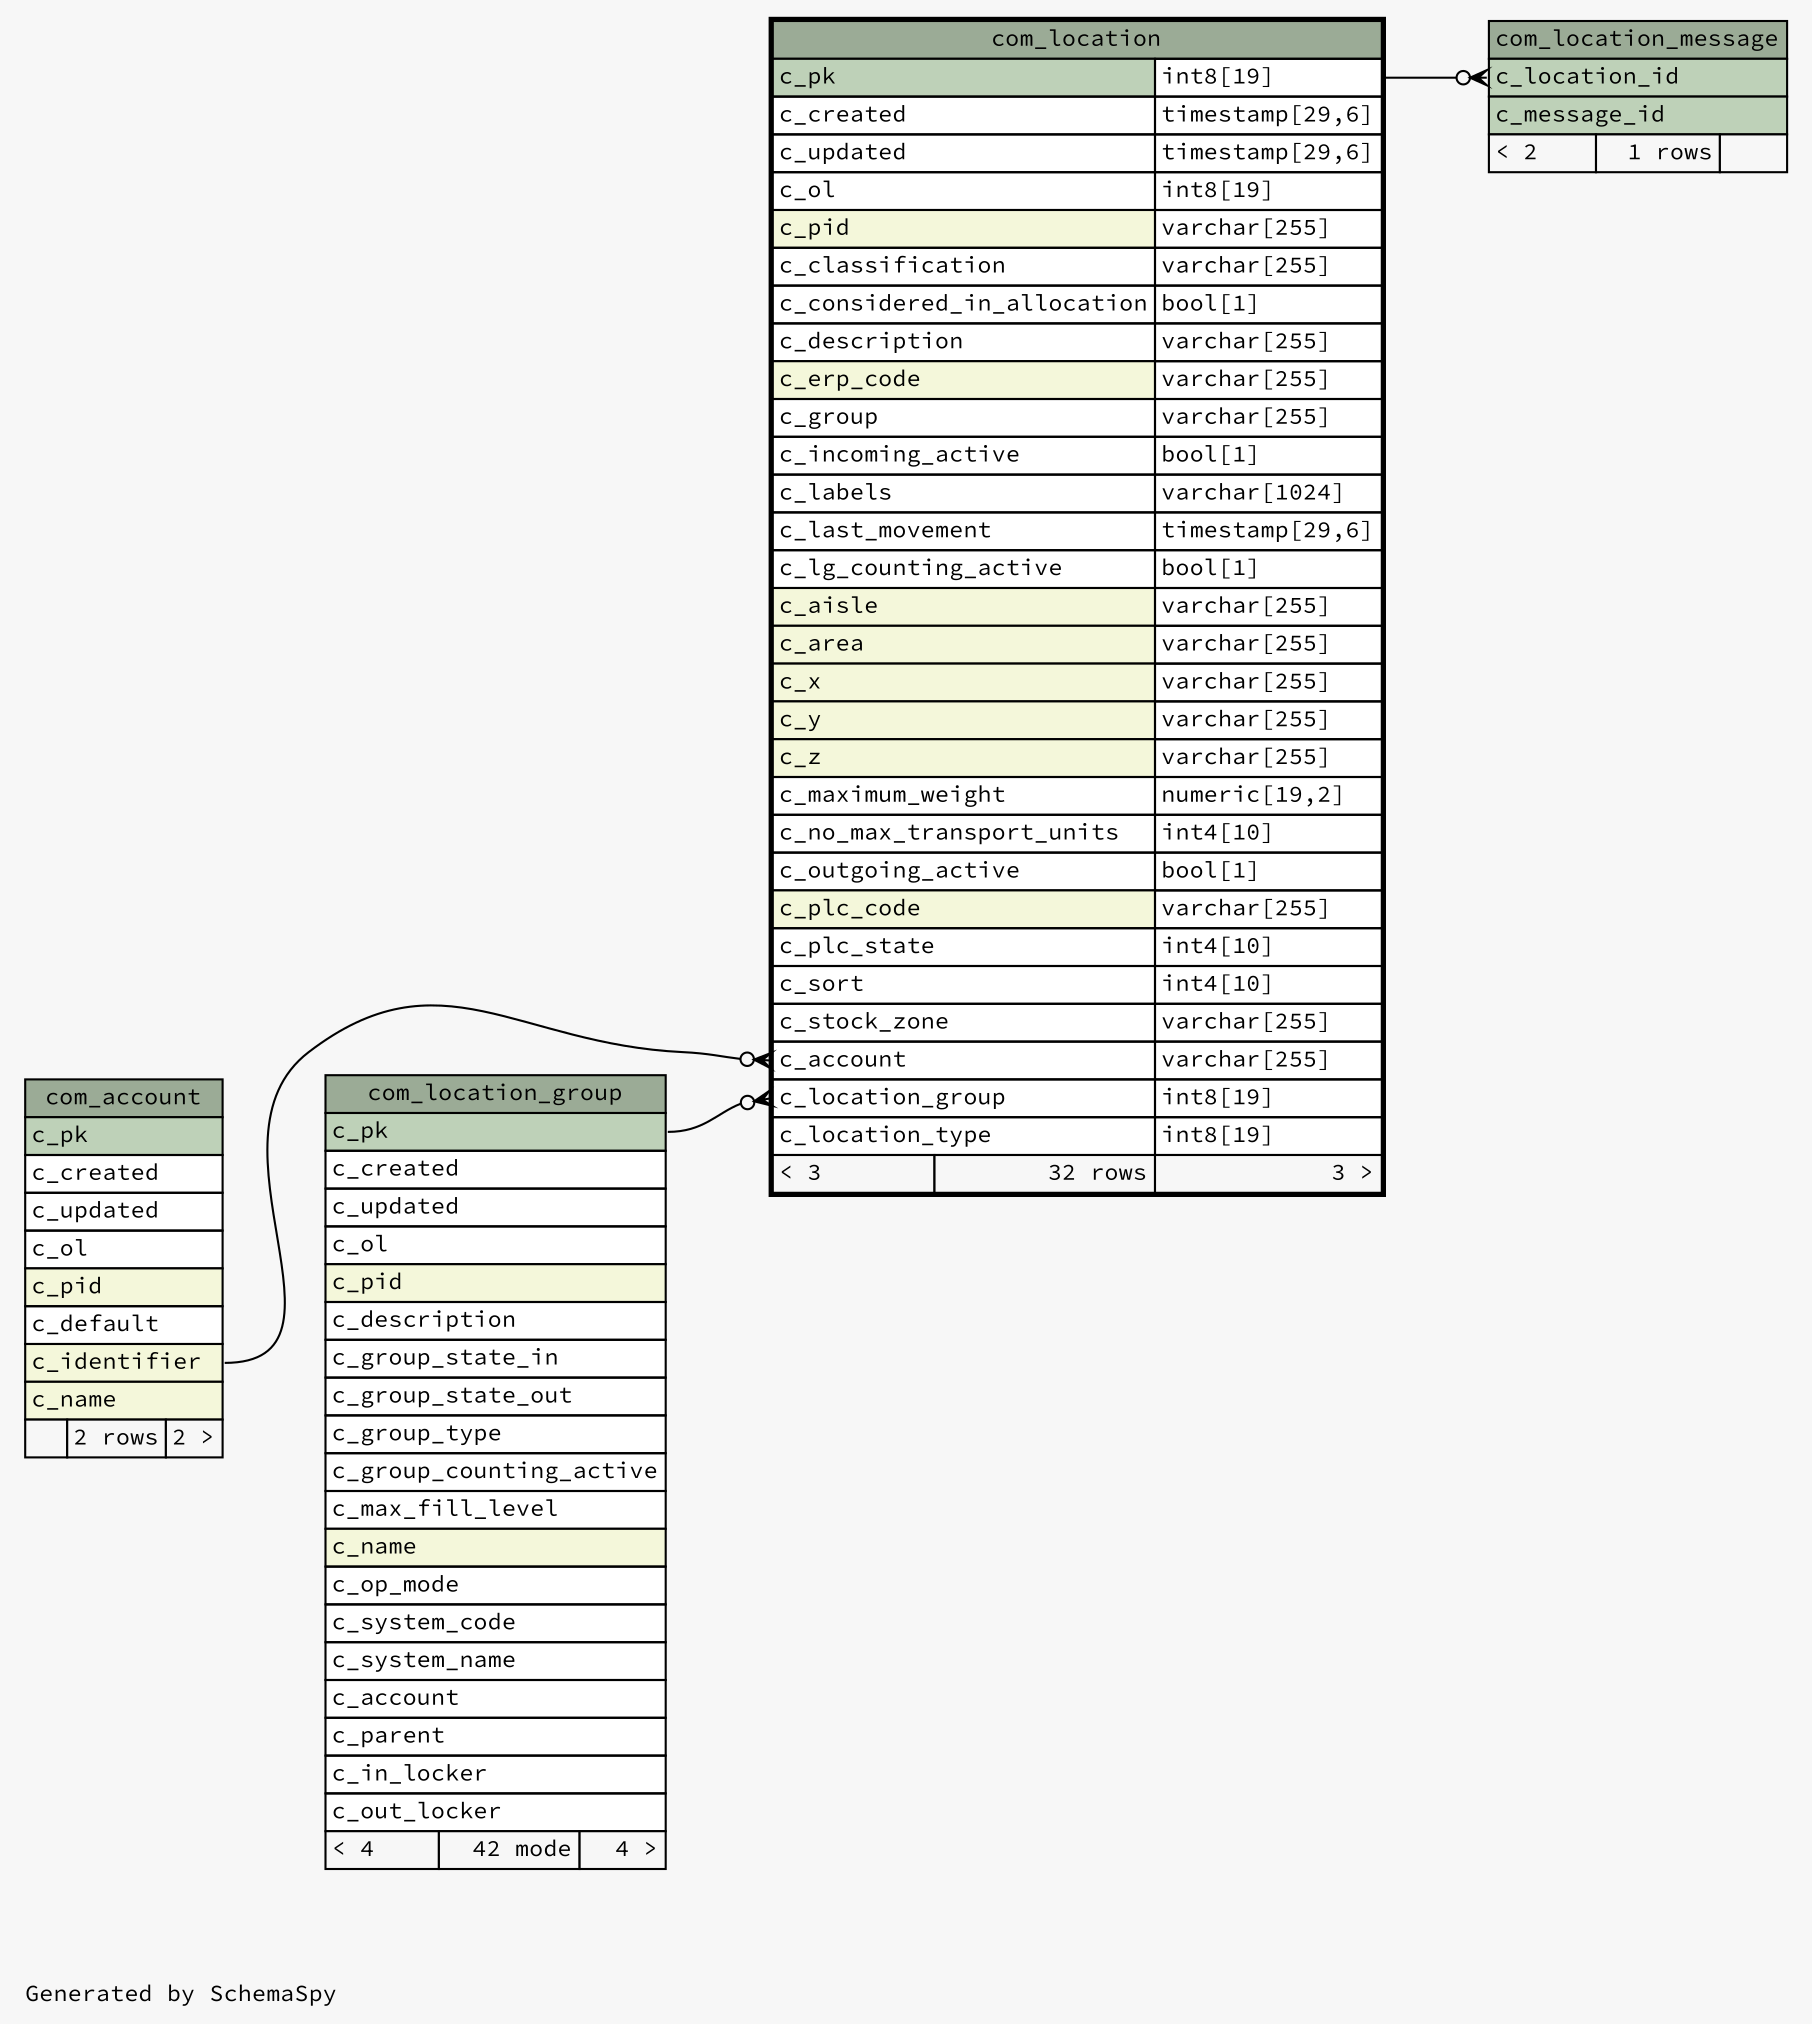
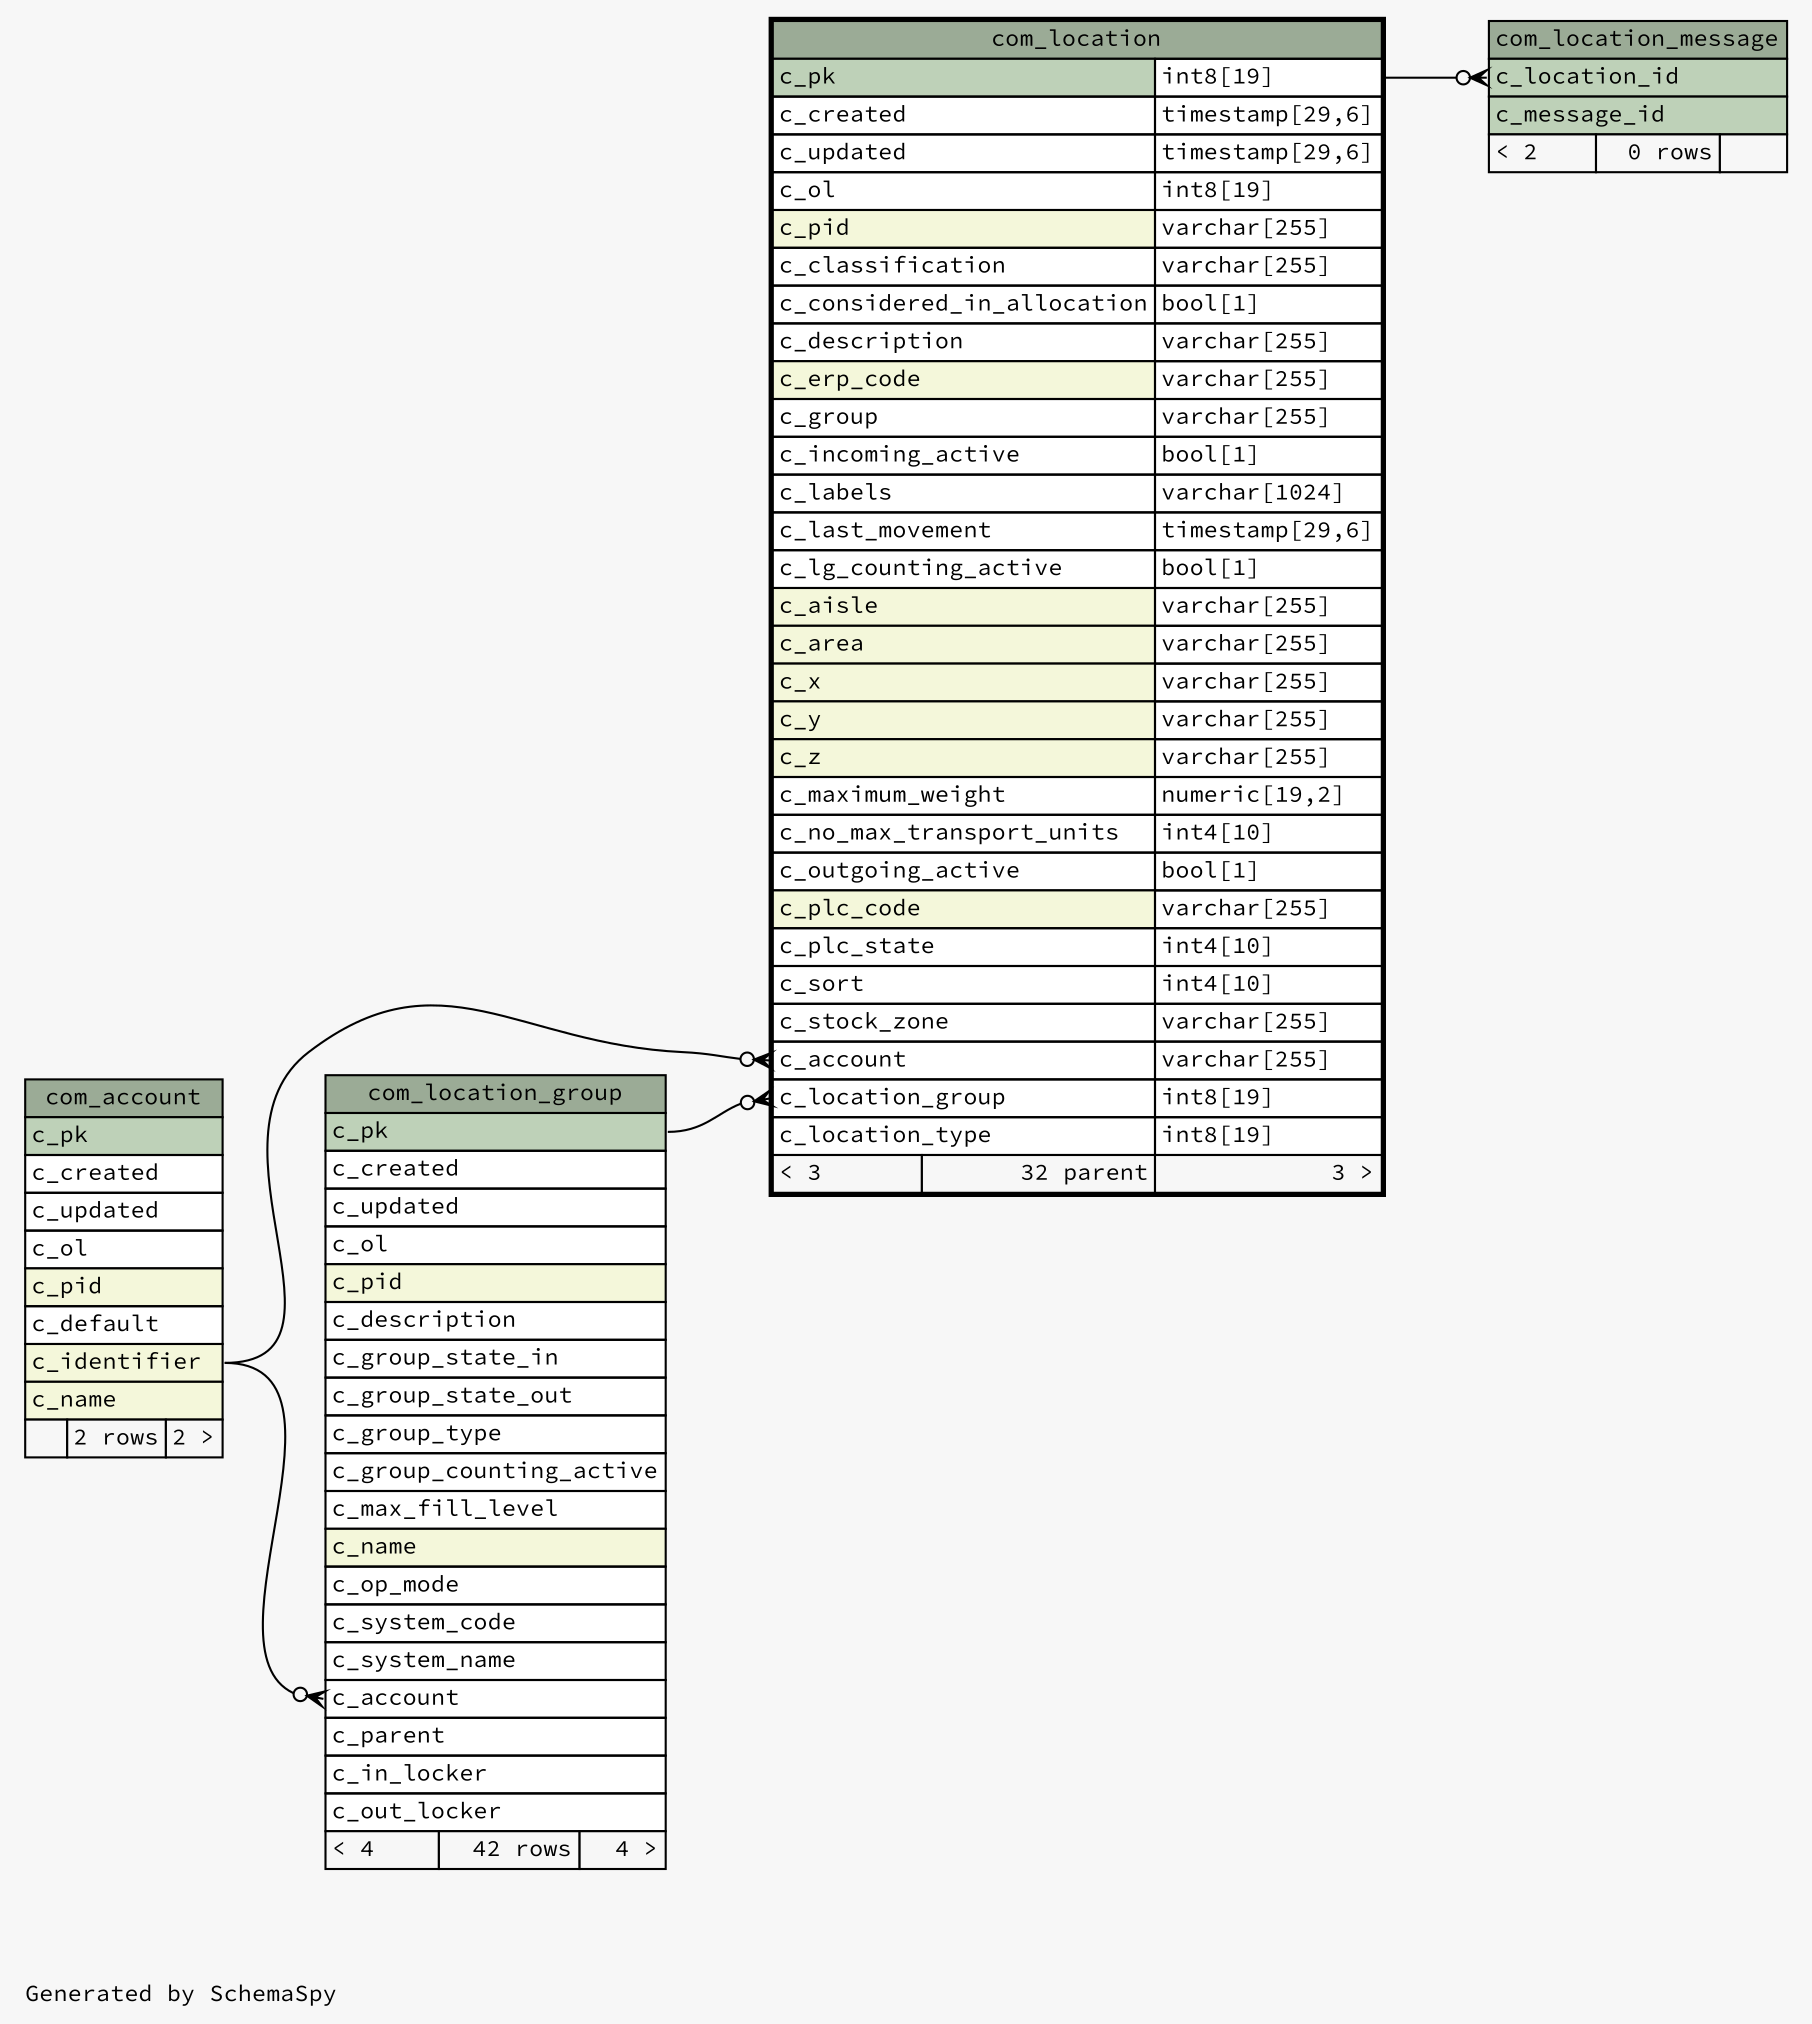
node "com_location_message": text "1 rows" -> "0 rows"
node "com_location": text "32 rows" -> "32 parent"
edge "com_account" -> "com_location_group": added
node "com_location_group": text "42 mode" -> "42 rows"
